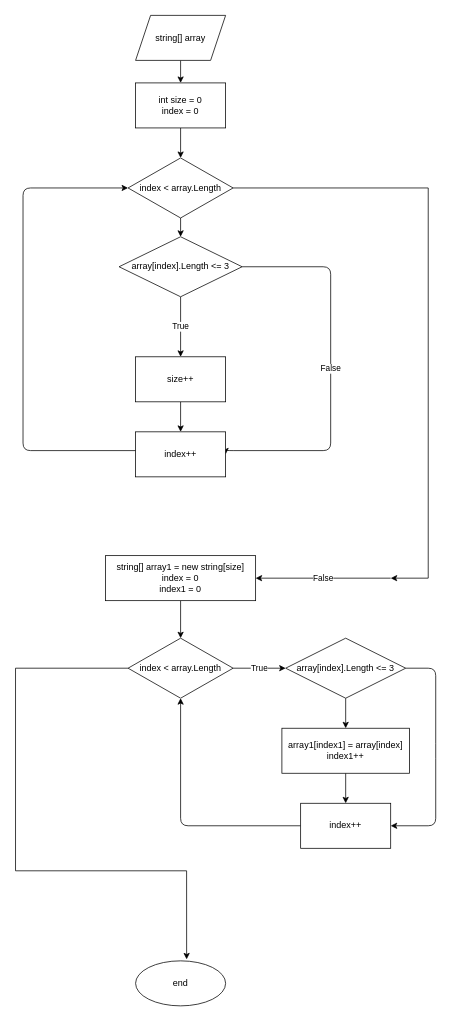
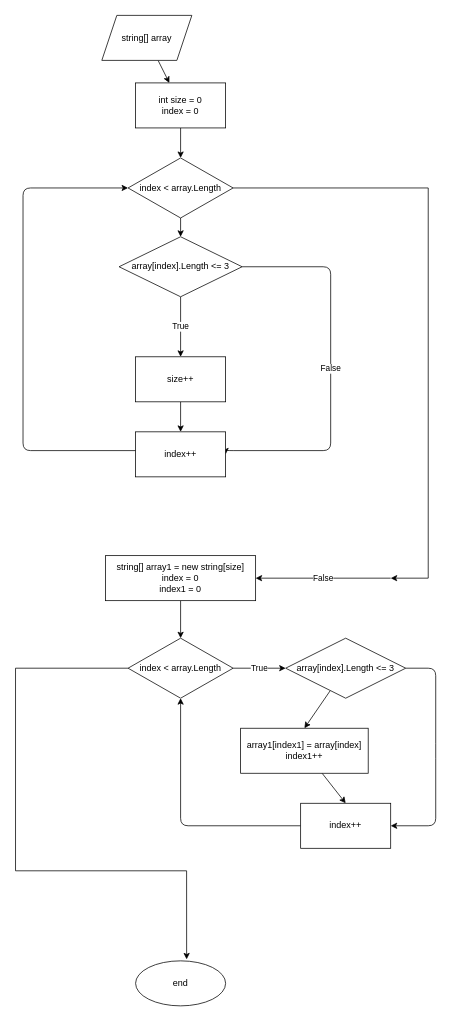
node "string[] array": moved (180, 38) -> (147, 38)
node "array1[index1] = array[index] index1++": moved (345, 750) -> (304, 750)
